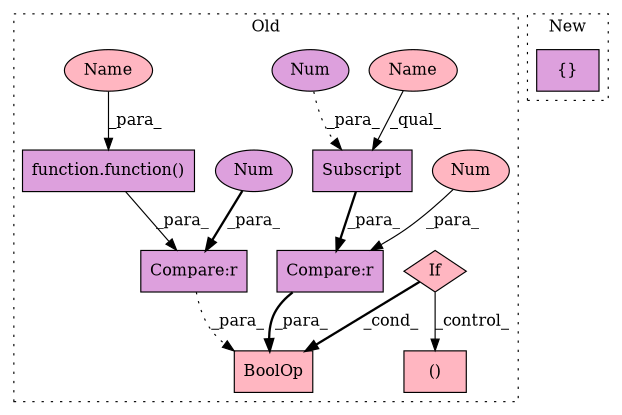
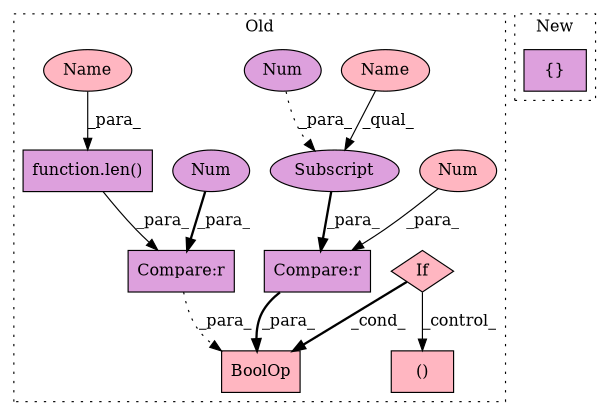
node "function.function()": label "function.function()" -> "function.len()"
node "Subscript": shape box -> ellipse
